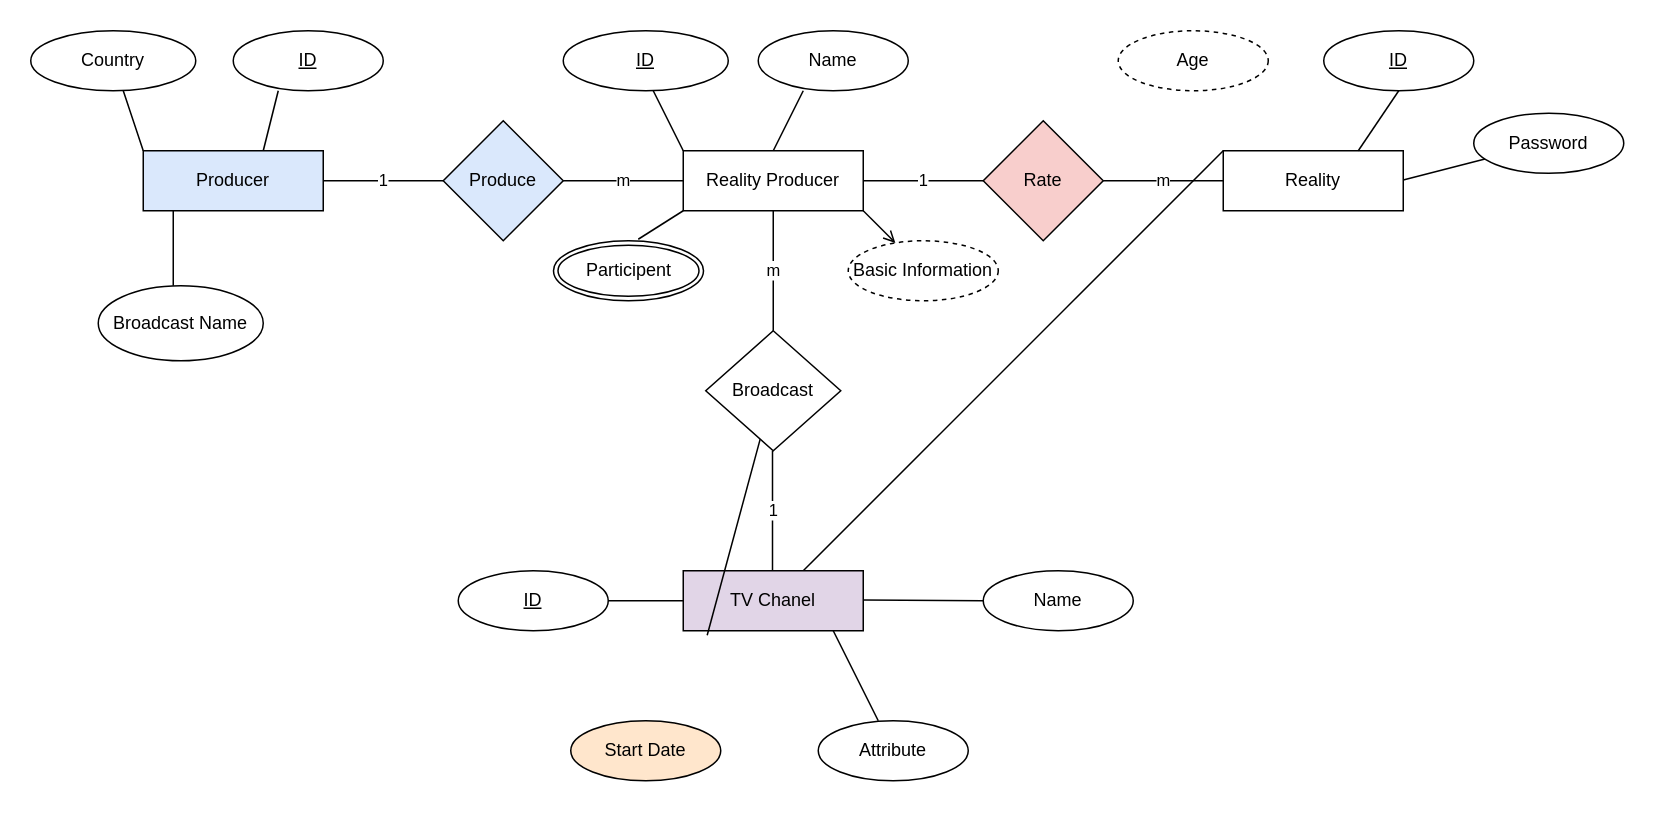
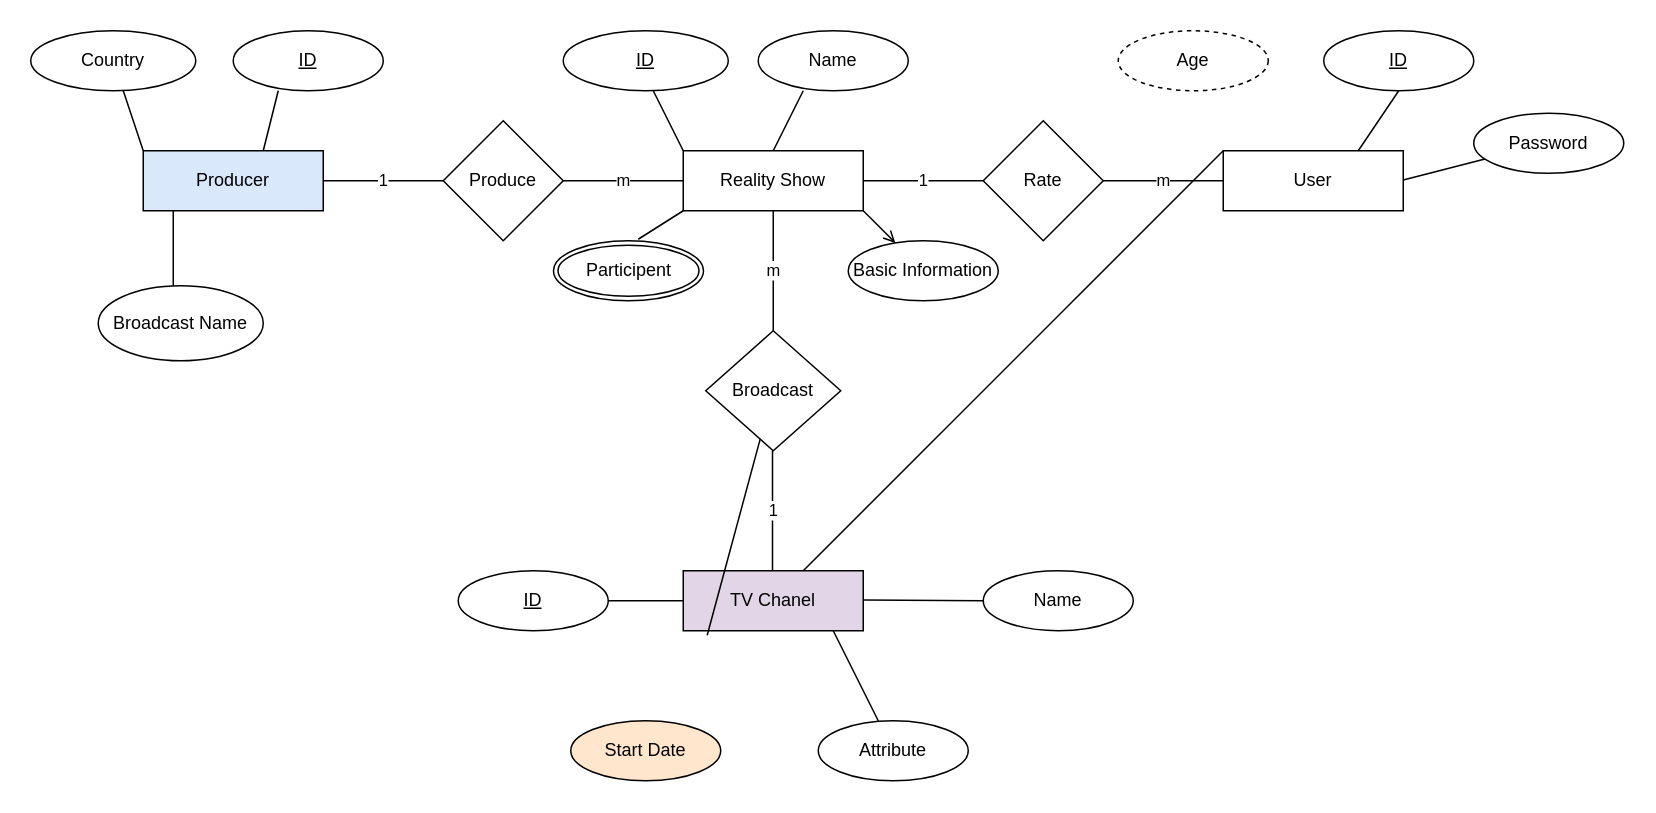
node "Produce": fillcolor #dae8fc -> #ffffff
node "Reality Producer": label "Reality Producer" -> "Reality Show"
node "Rate": fillcolor #f8cecc -> #ffffff
node "Reality": label "Reality" -> "User"
node "Basic Information": style dashed -> solid
